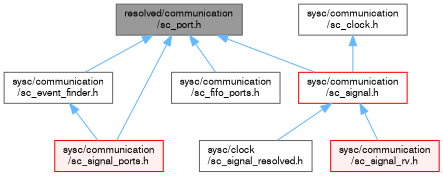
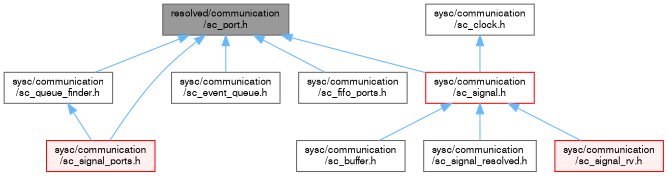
node "sysc/communication /sc_event_finder.h": label "sysc/communication /sc_event_finder.h" -> "sysc/communication /sc_queue_finder.h"
node "sysc/communication /sc_event_queue.h": added
node "sysc/clock /sc_signal_resolved.h": label "sysc/clock /sc_signal_resolved.h" -> "sysc/communication /sc_signal_resolved.h"
node "sysc/communication /sc_buffer.h": added
